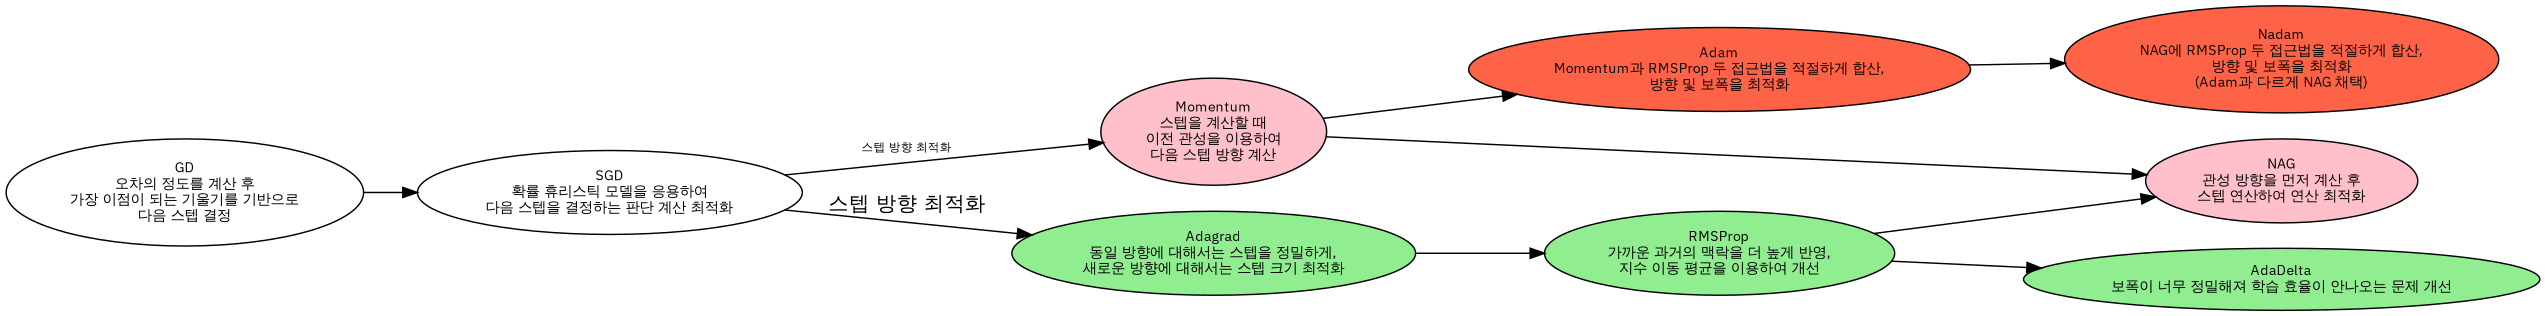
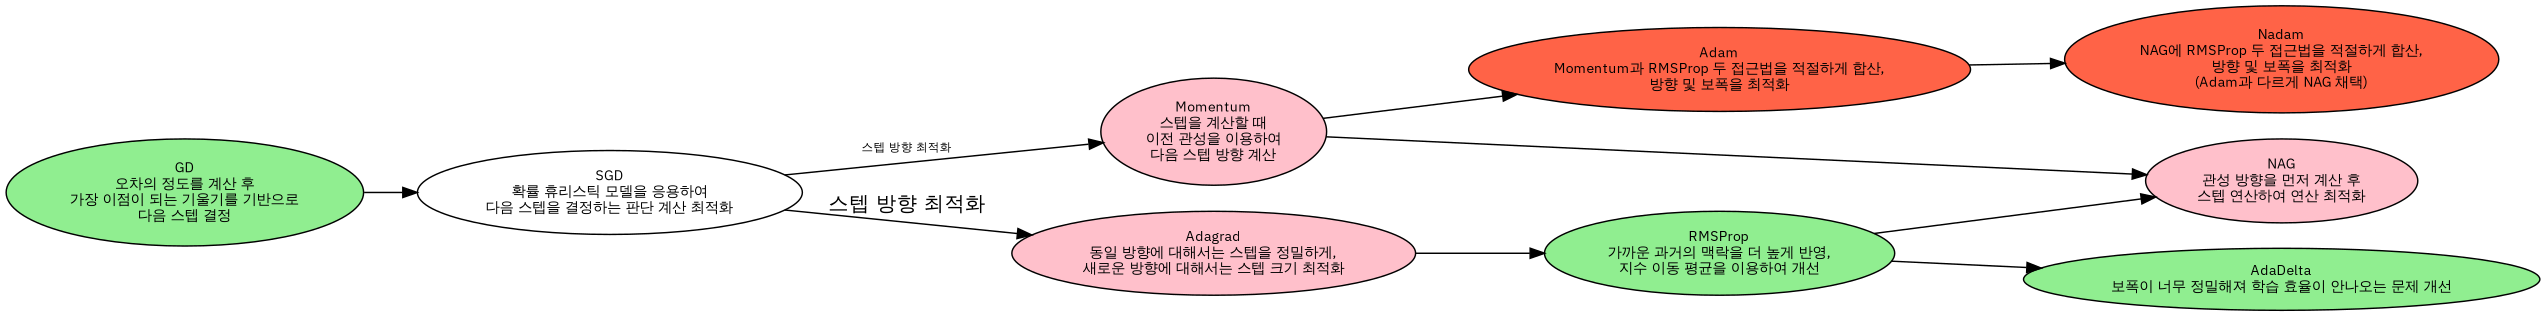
node "GD 오차의 정도를 계산 후 가장 이점이 되는 기울기를 기반으로 다음 스텝 결정": fillcolor white -> #90ee90
node "Adagrad 동일 방향에 대해서는 스텝을 정밀하게, 새로운 방향에 대해서는 스텝 크기 최적화": fillcolor #90ee90 -> #ffc0cb
